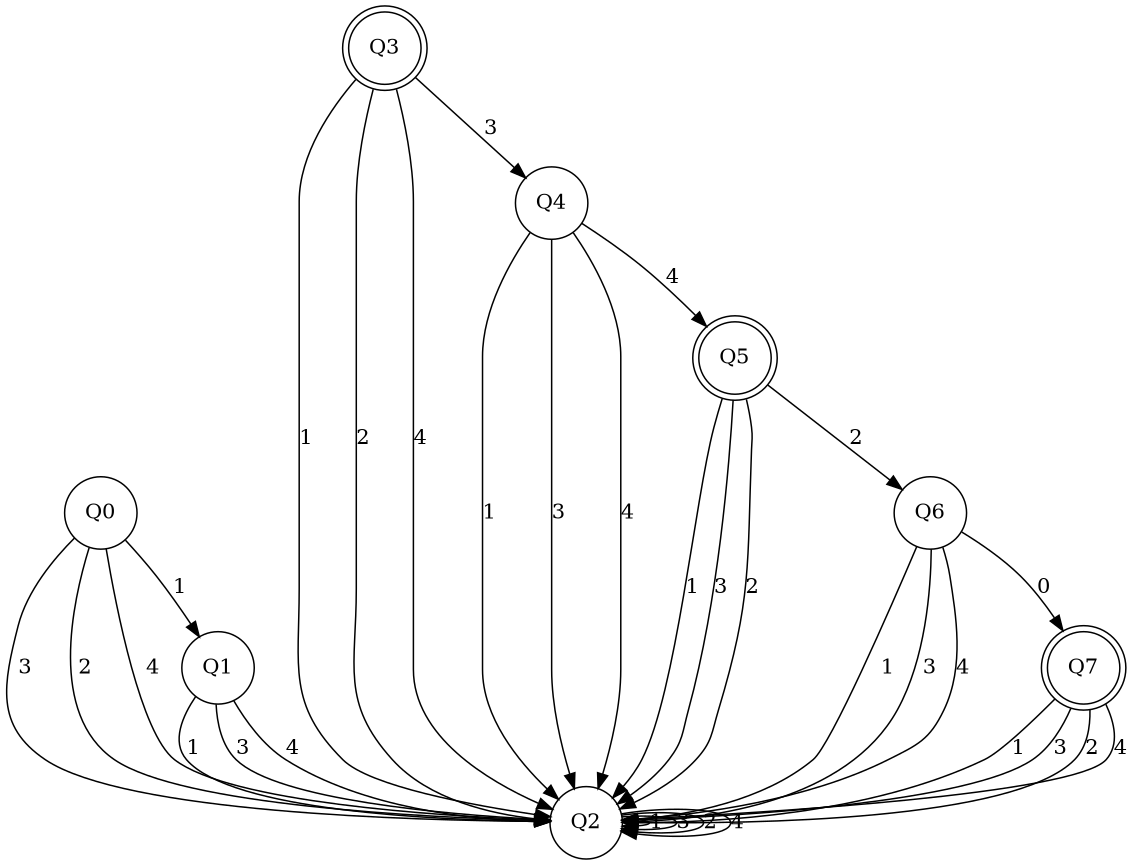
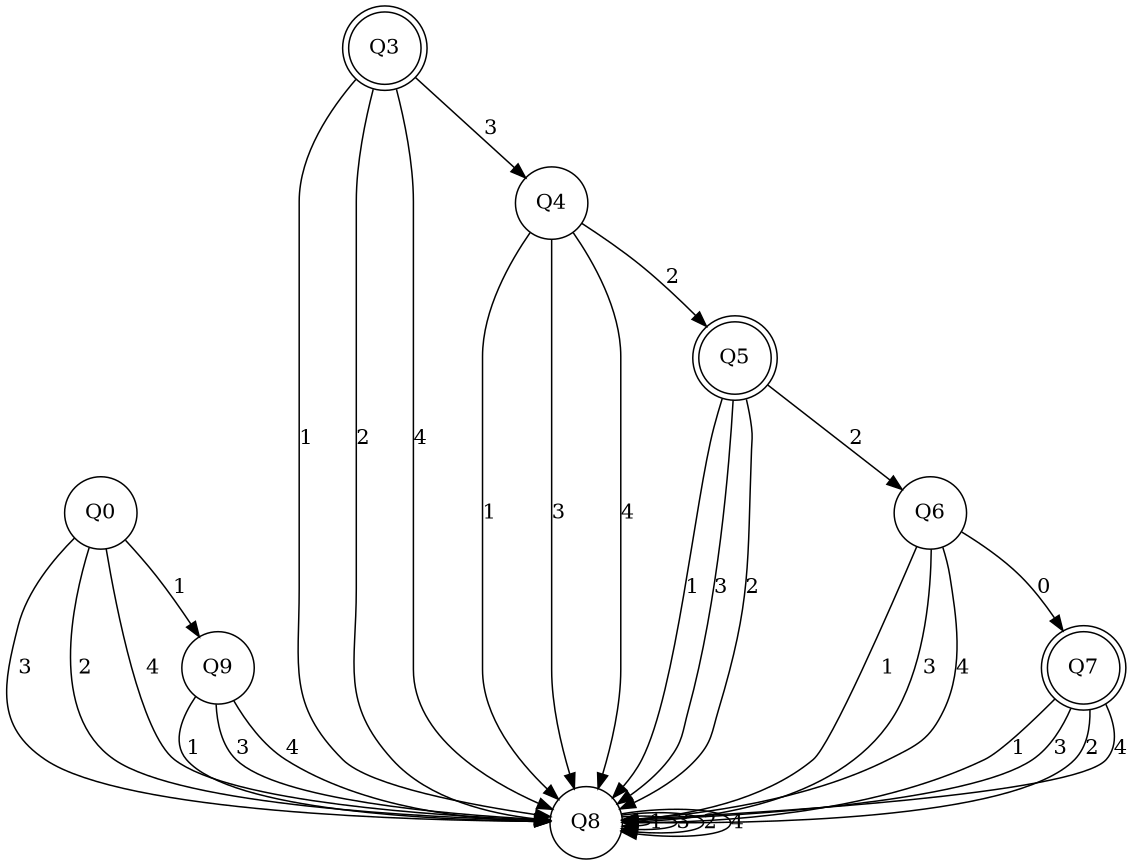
edge "Q4" -> "Q5": label "4" -> "2"
node "Q1": label "Q1" -> "Q9"
node "Q2": label "Q2" -> "Q8"
